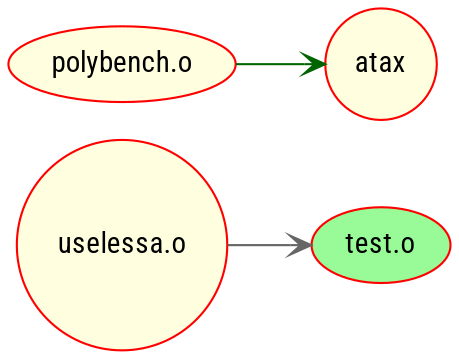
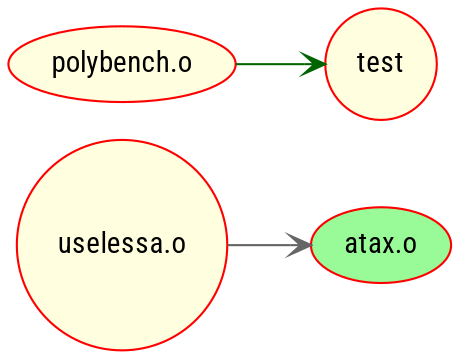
node "atax": label "atax" -> "test"
node "test.o": label "test.o" -> "atax.o"
